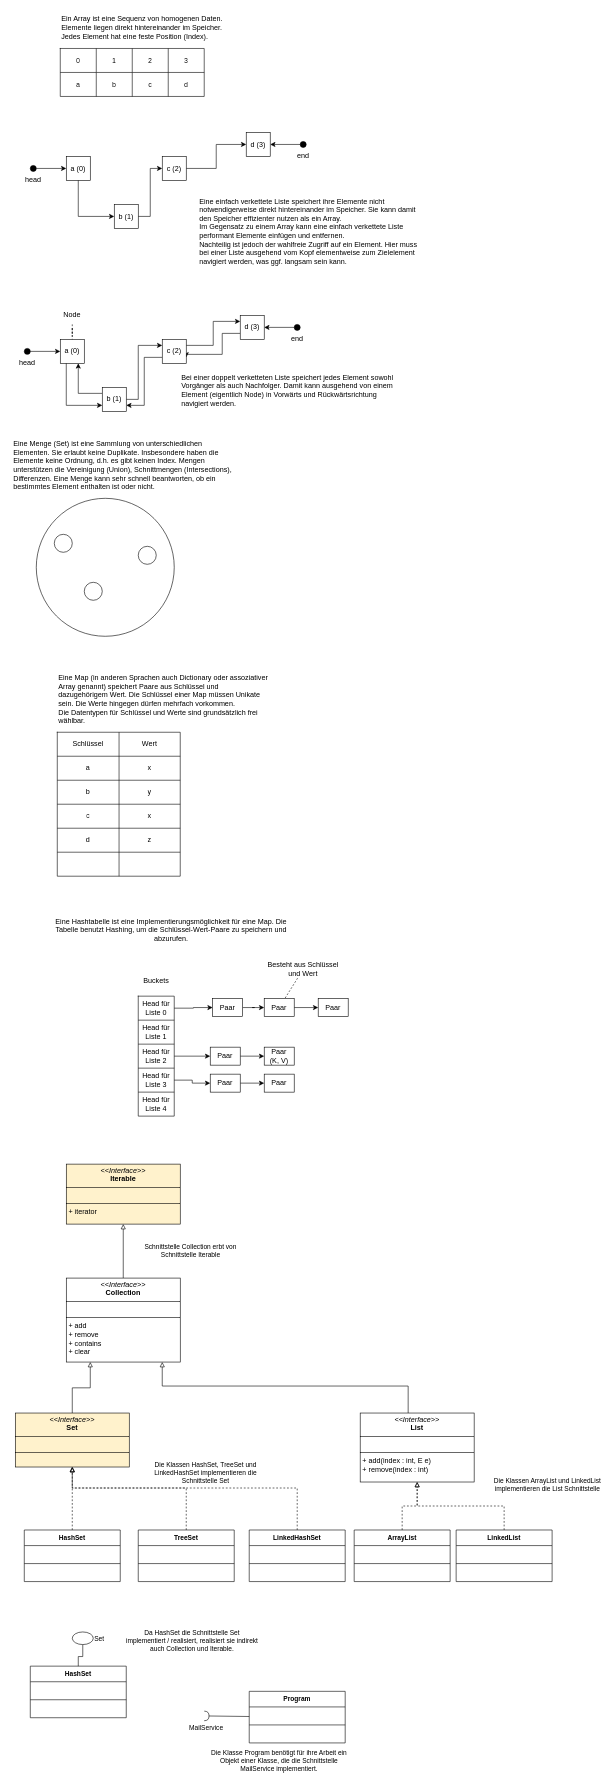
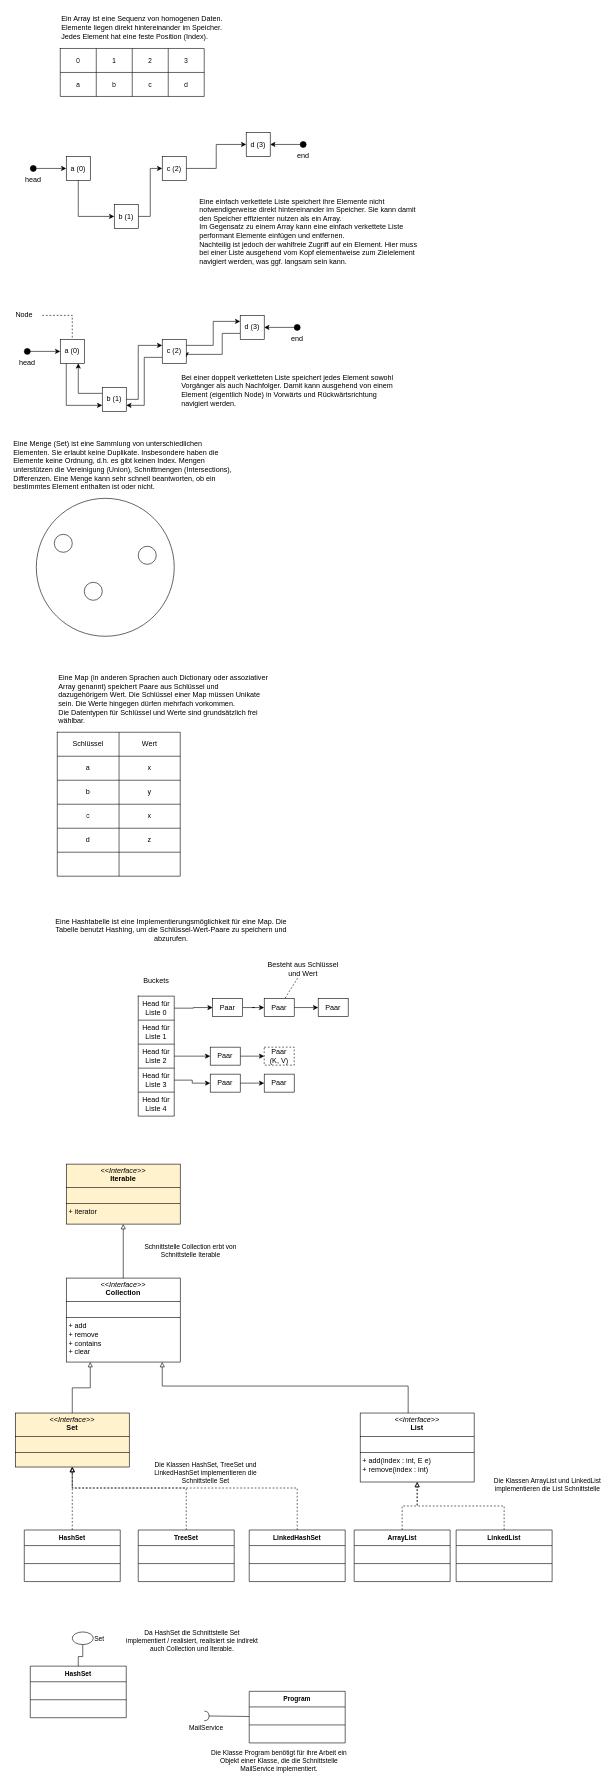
node "Node": moved (72, 315) -> (24, 315)
node "Paar (K, V)": style solid -> dashed
